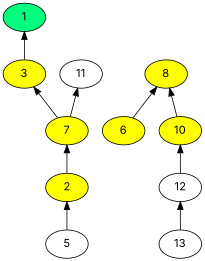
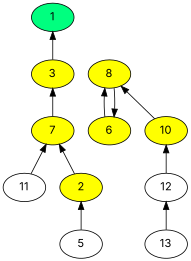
edge "8" -> "6": added
edge "7" -> "11": reversed
